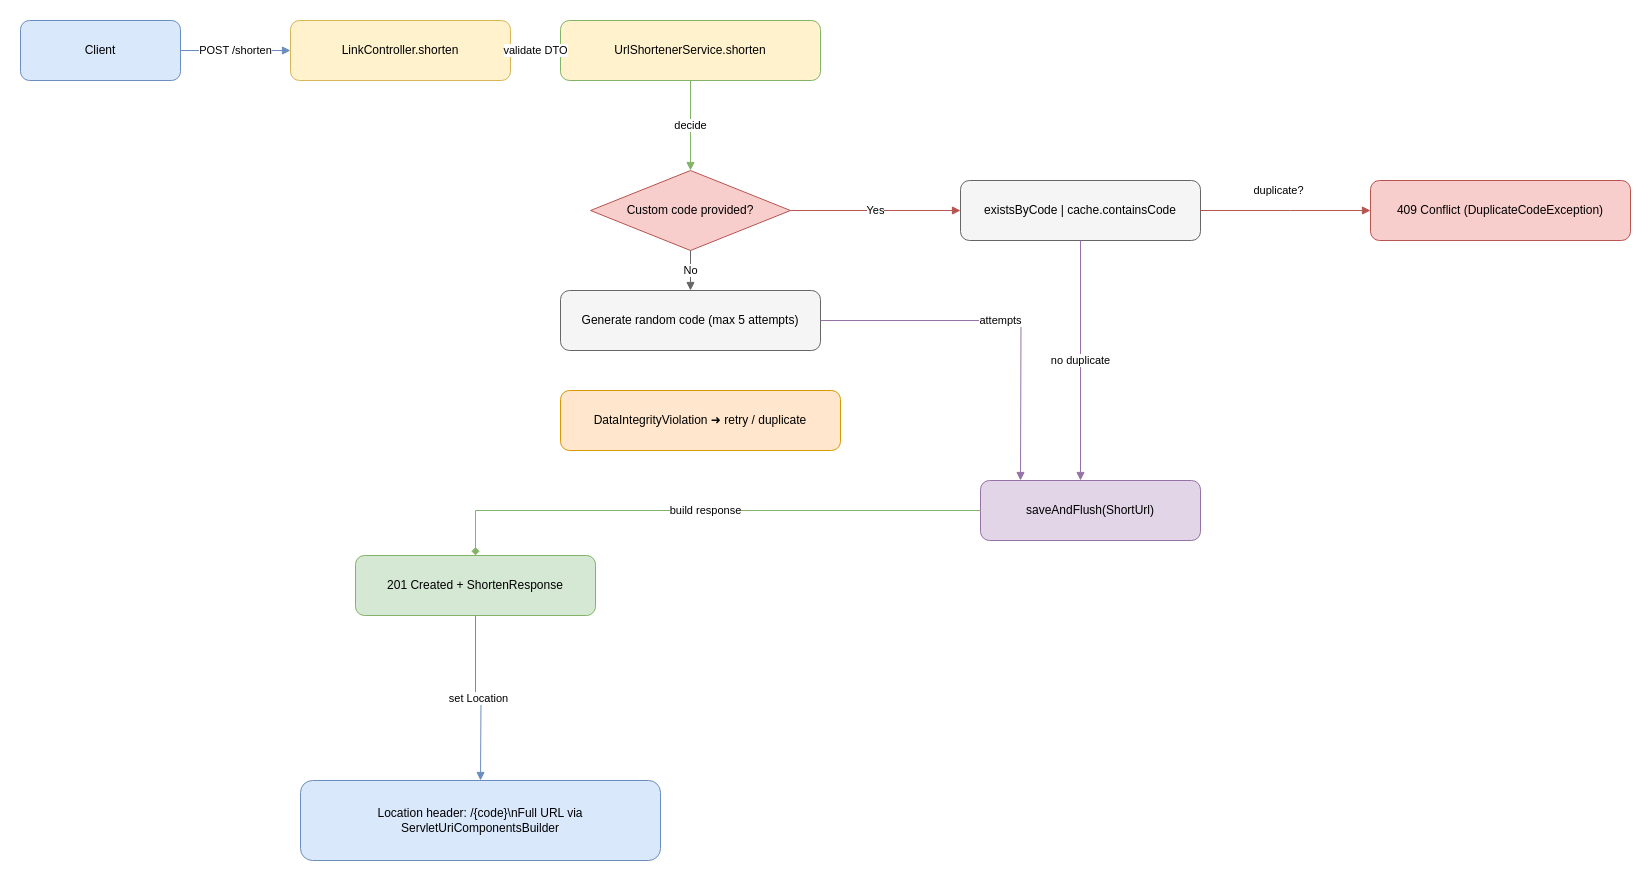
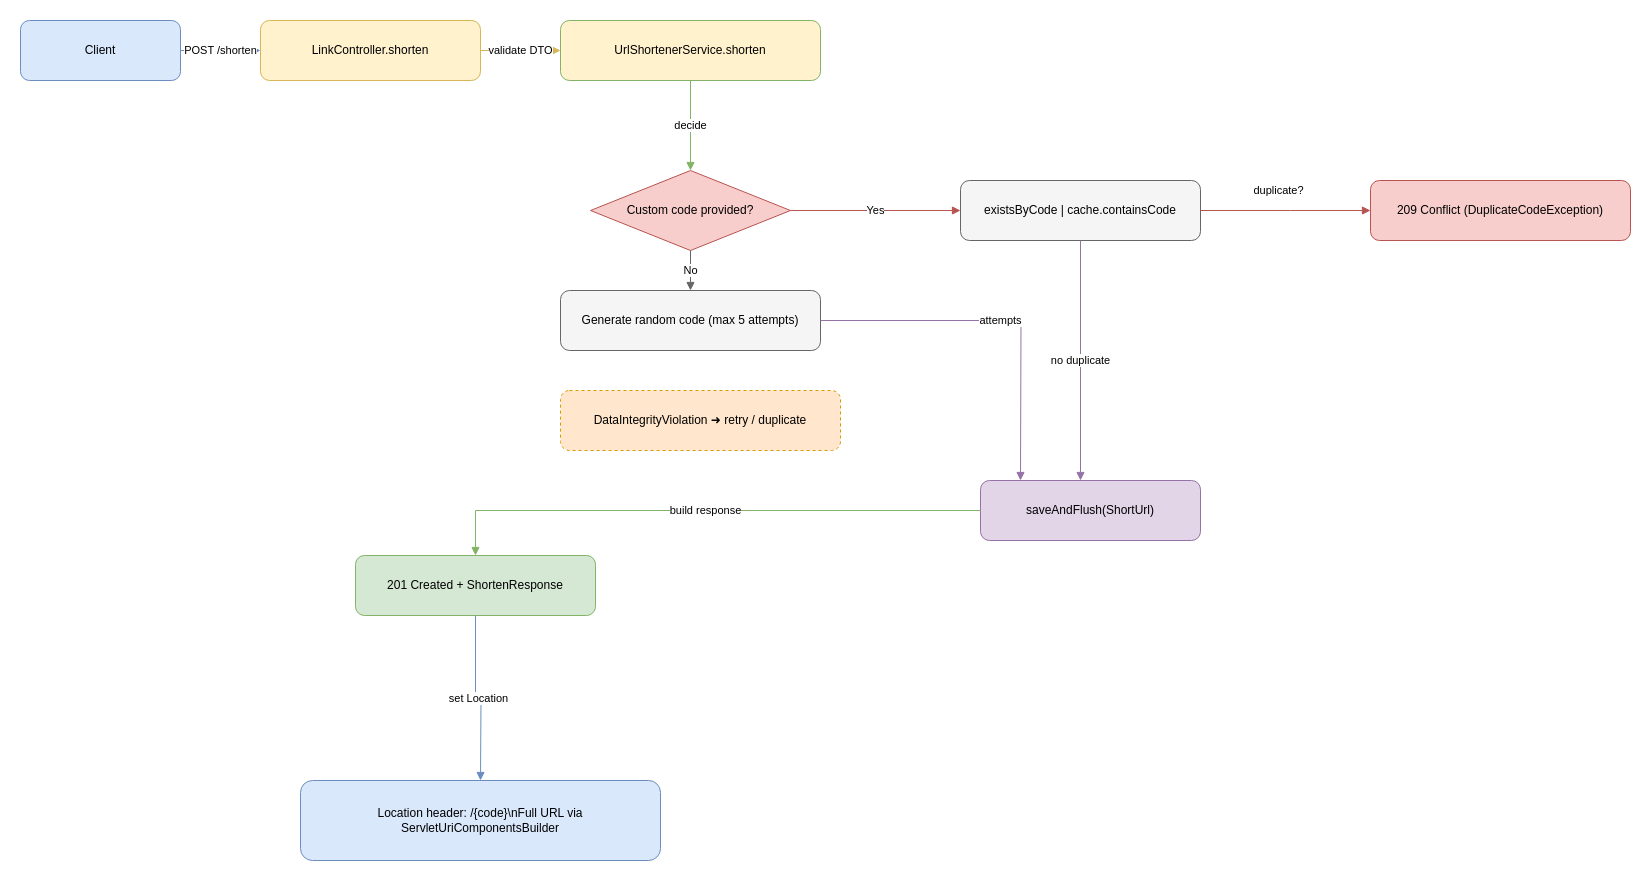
node "LinkController.shorten": moved (401, 51) -> (371, 51)
node "409 Conflict (DuplicateCodeException)": label "409 Conflict (DuplicateCodeException)" -> "209 Conflict (DuplicateCodeException)"
node "DataIntegrityViolation ➜ retry / duplicate": style solid -> dashed
edge "saveAndFlush(ShortUrl)" -> "201 Created + ShortenResponse": arrowhead diamond -> block
